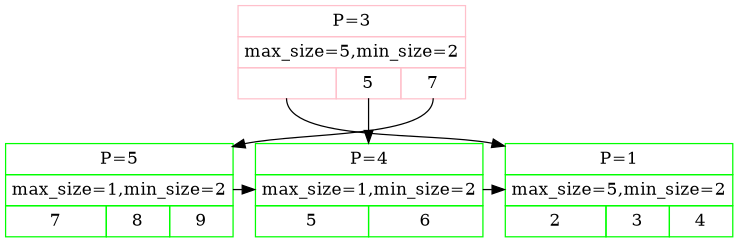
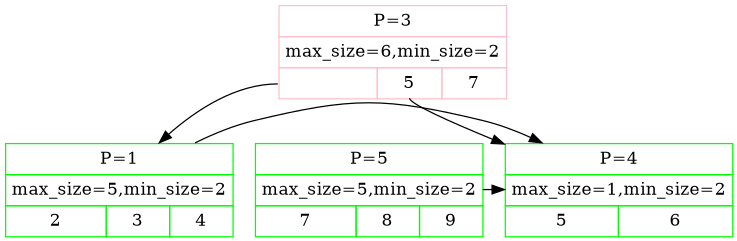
node "P=3": text "max_size=5,min_size=2" -> "max_size=6,min_size=2"
edge "P=3" -> "P=5": removed
node "P=5": text "max_size=1,min_size=2" -> "max_size=5,min_size=2"
edge "P=4" -> "P=1": reversed
